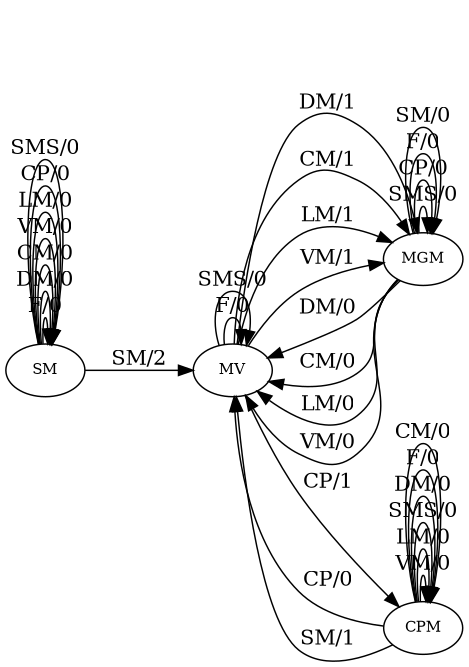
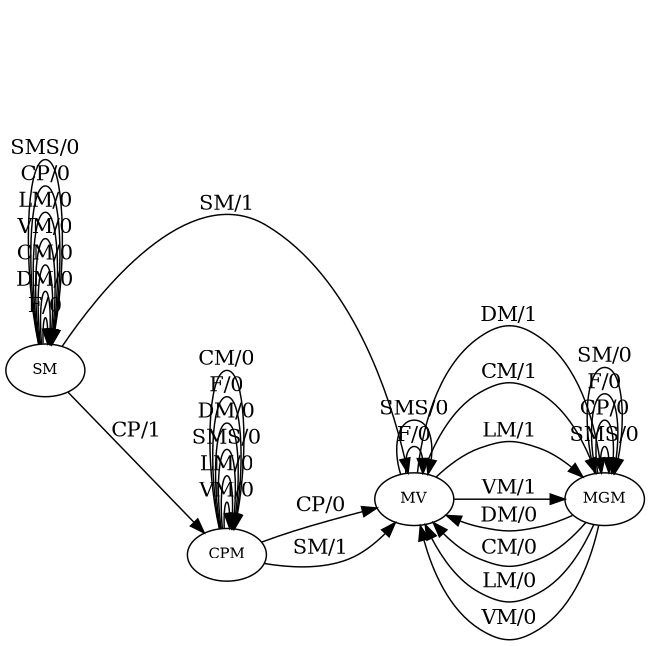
edge "SM" -> "MV": label "SM/2" -> "SM/1"
edge "MV" -> "CPM": now "SM" -> "CPM"
